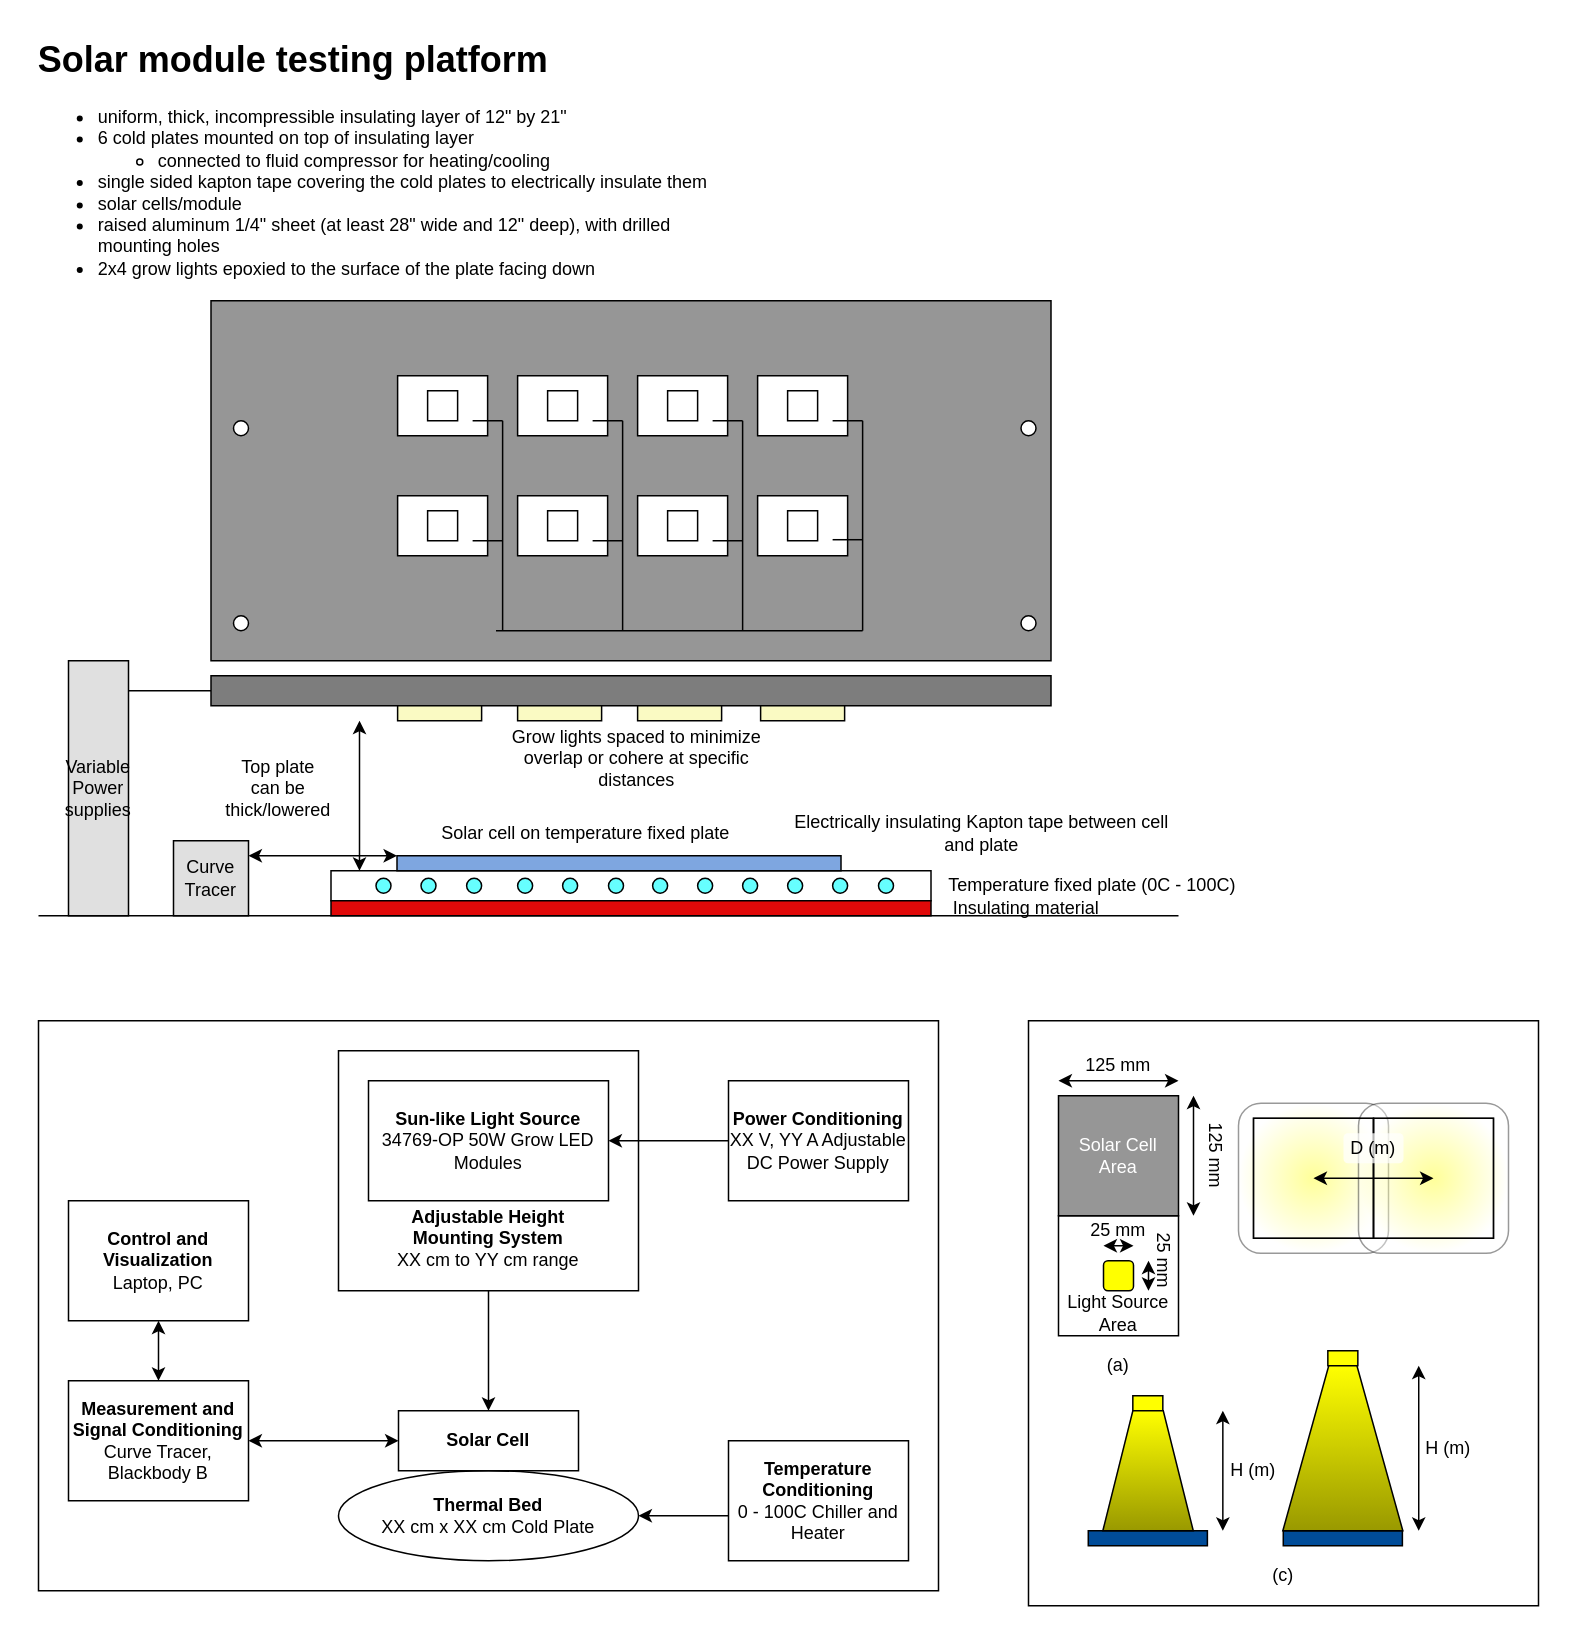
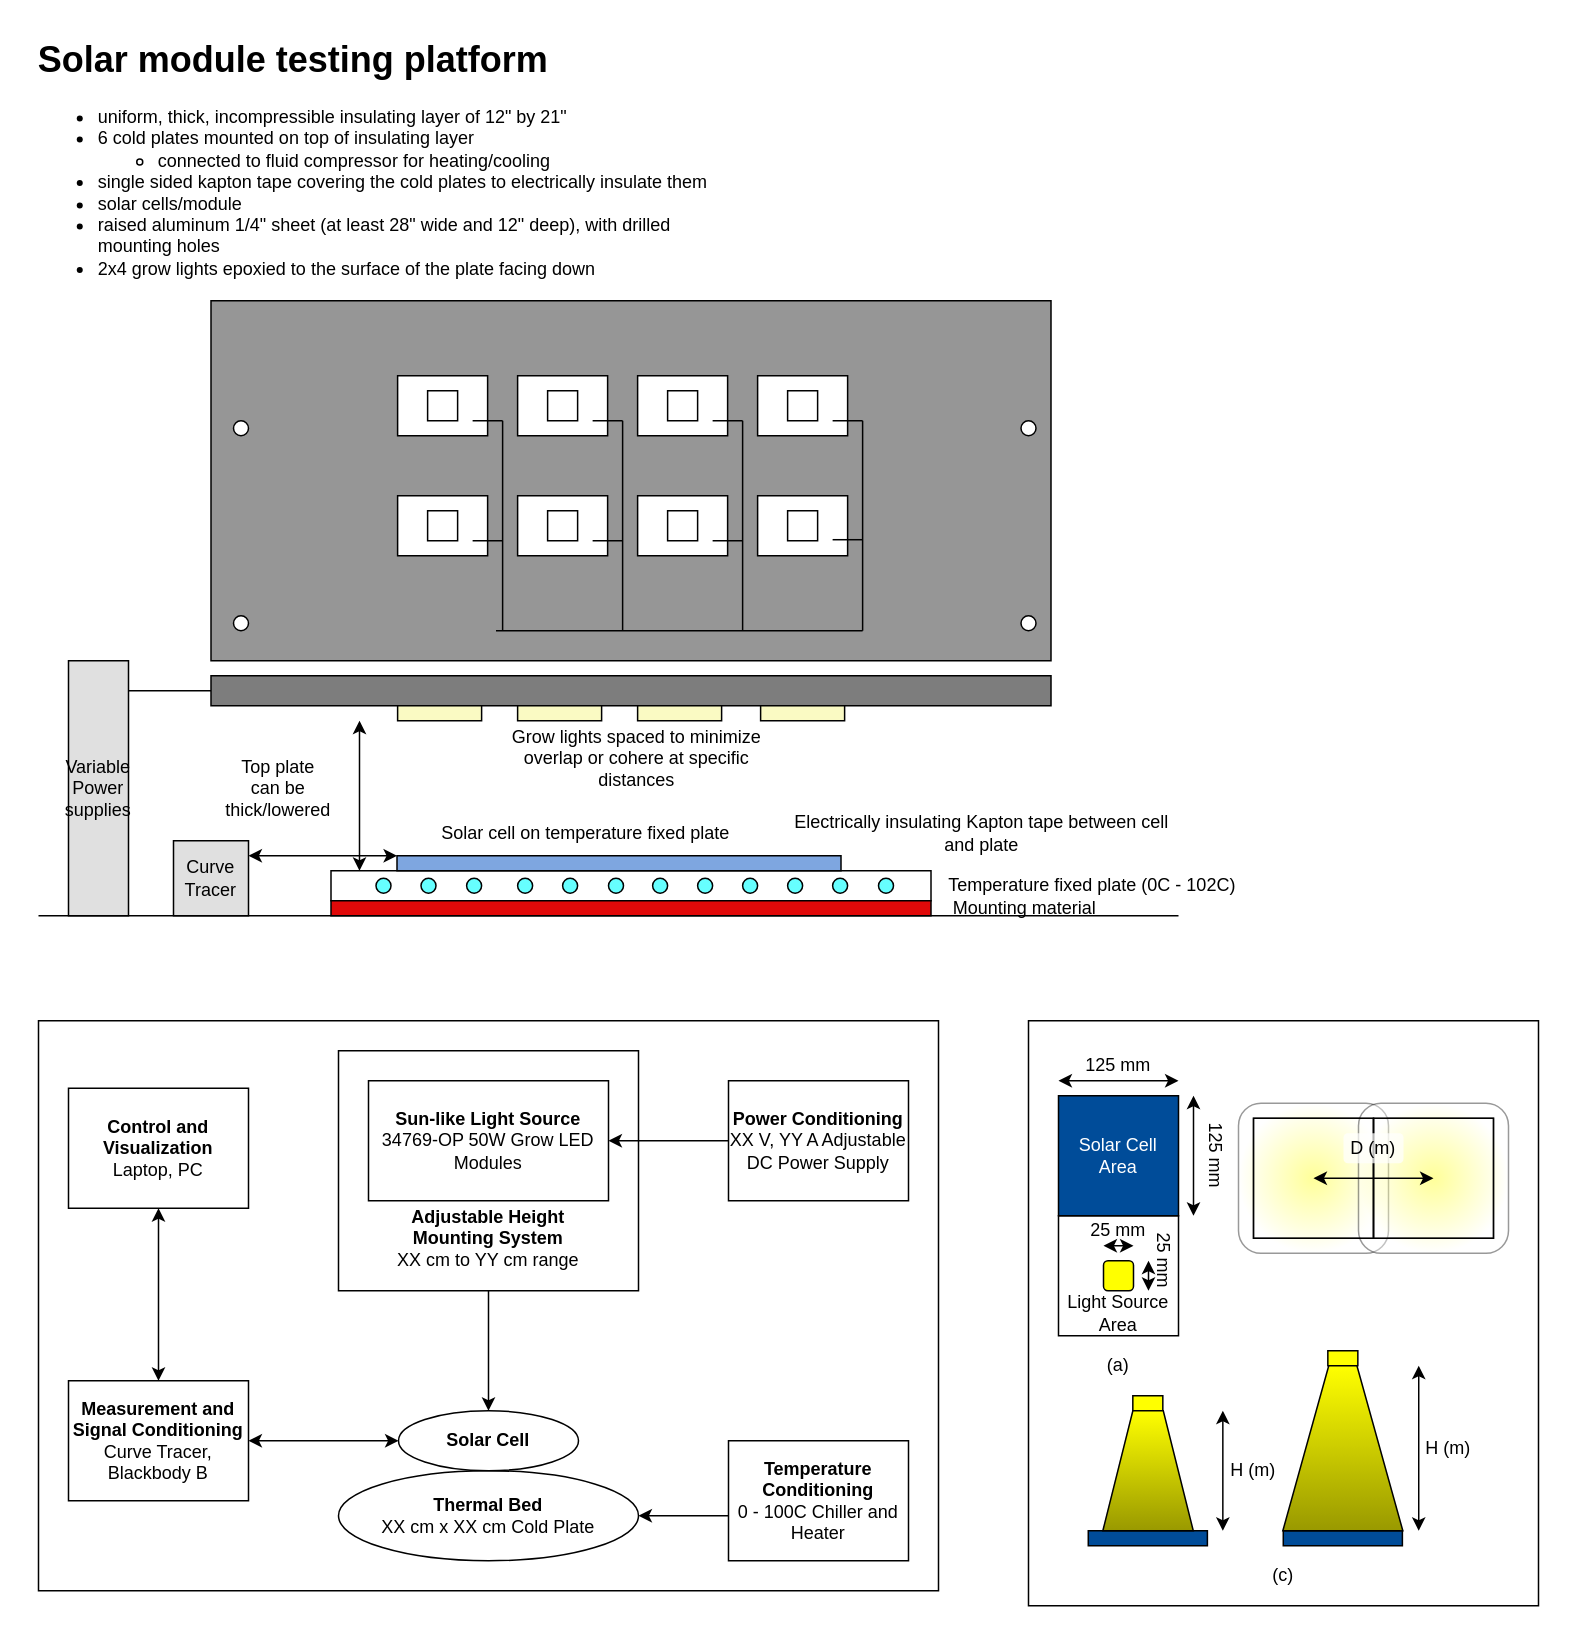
node "Temperature fixed plate (0C - 100C)": label "Temperature fixed plate (0C - 100C)" -> "Temperature fixed plate (0C - 102C)"
node "Insulating material": label "Insulating material" -> "Mounting material"
node "Solar Cell Area": fillcolor #969696 -> #004c99
node "Control and Visualization Laptop, PC": moved (158, 1261) -> (158, 1148)
node "Solar Cell": shape rectangle -> ellipse
